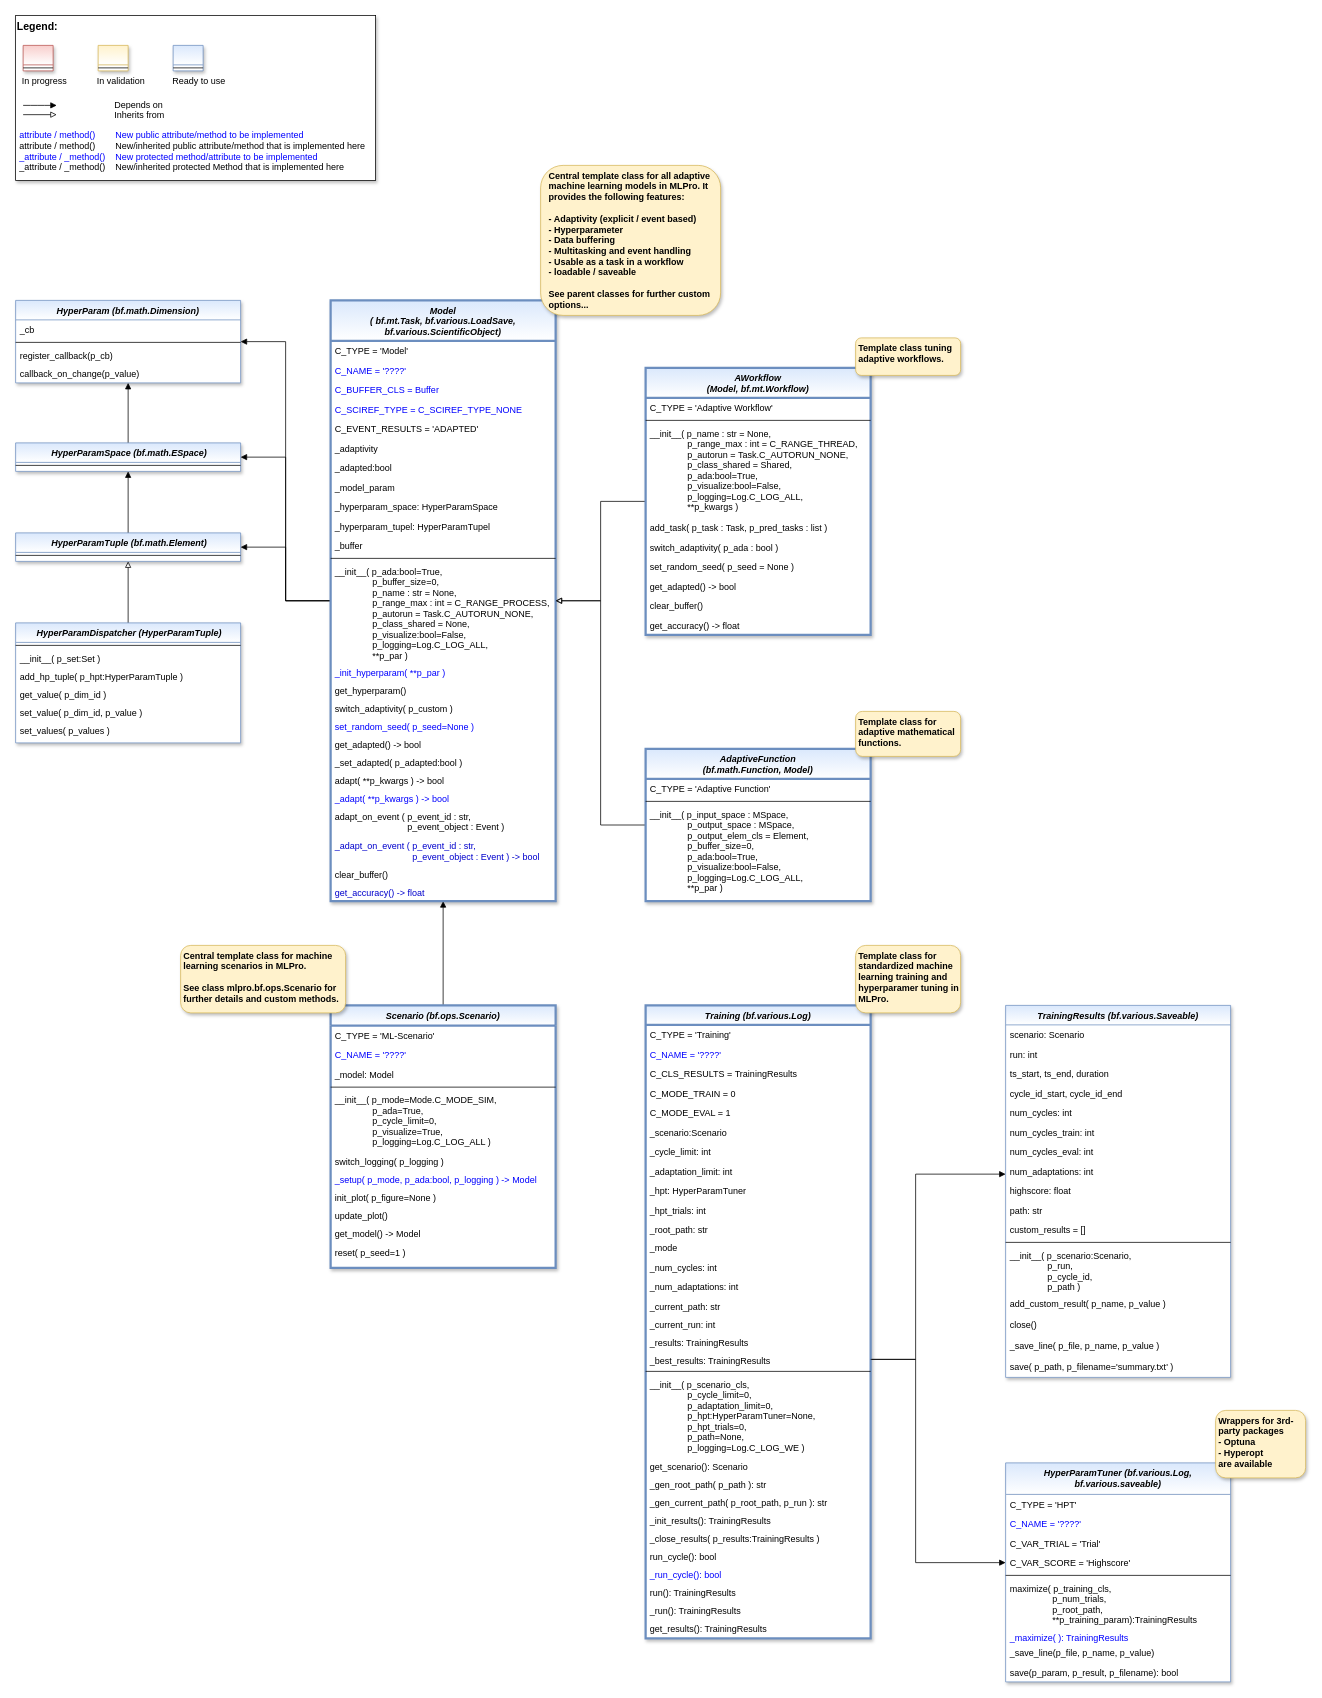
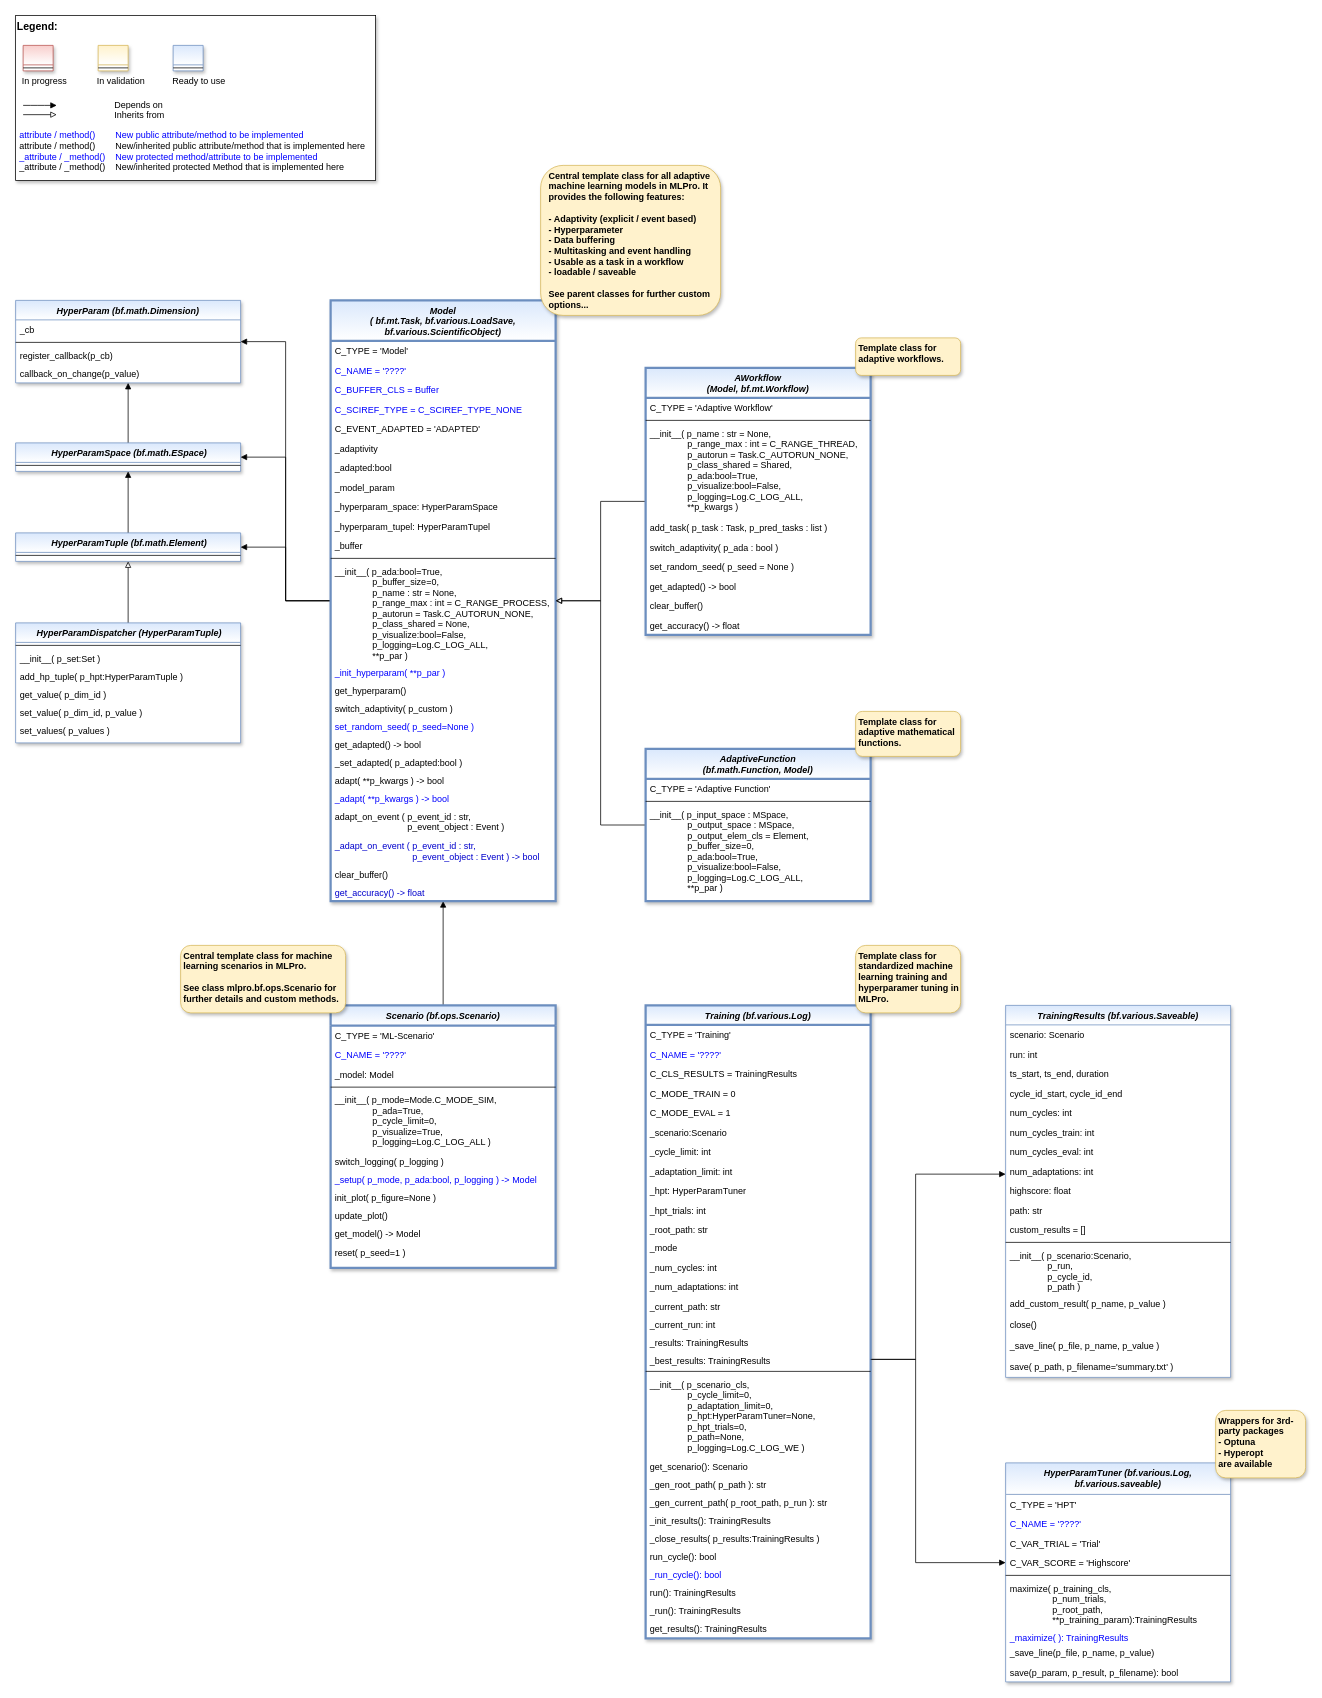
node "Template class tuning adaptive workflows.": label "Template class tuning adaptive workflows." -> "Template class for adaptive workflows."
node "C_EVENT_RESULTS = 'ADAPTED'": label "C_EVENT_RESULTS = 'ADAPTED'" -> "C_EVENT_ADAPTED = 'ADAPTED'"
